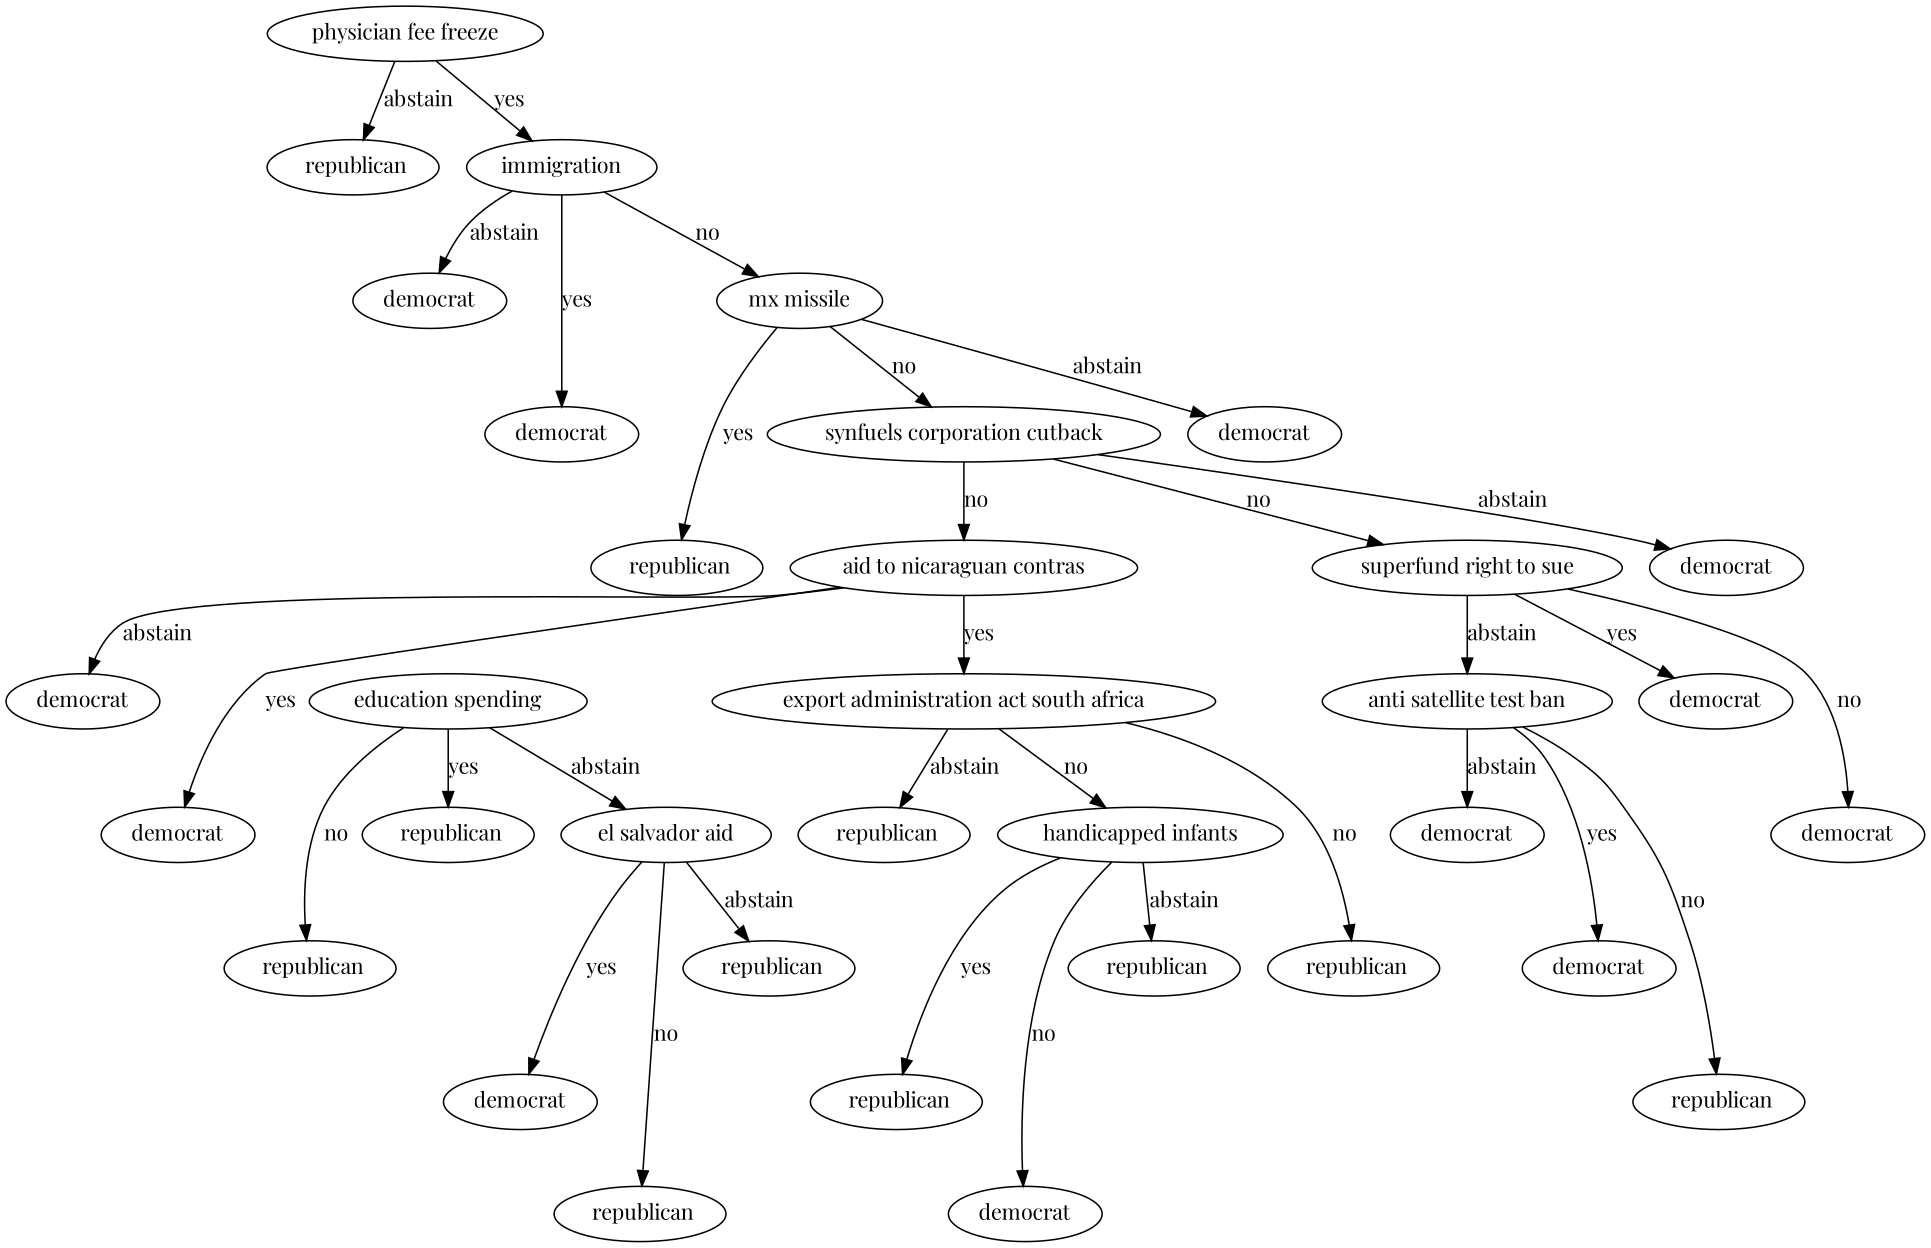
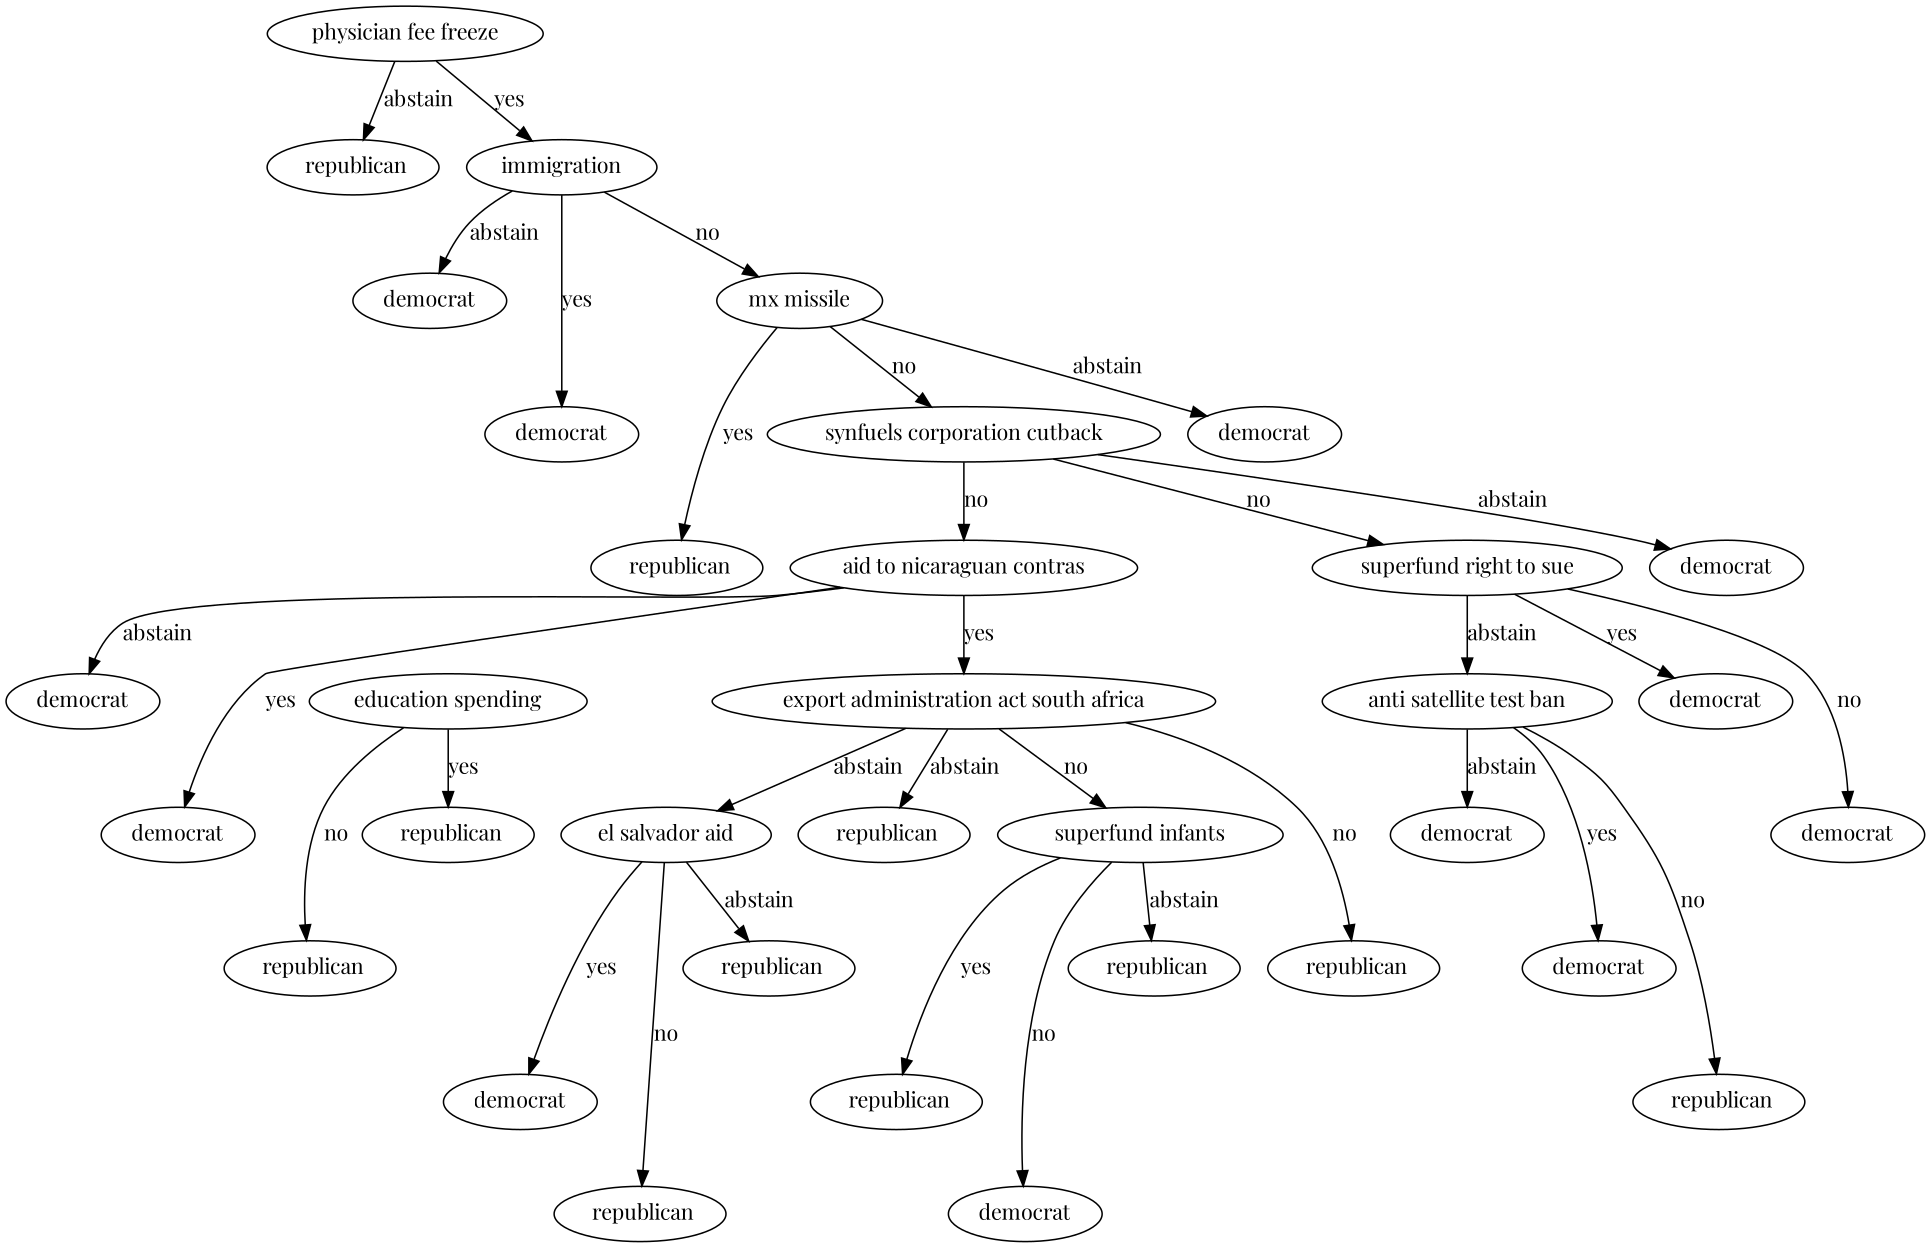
edge "education spending" -> "el salvador aid": now "export administration act south africa" -> "el salvador aid"
node "handicapped infants": label "handicapped infants" -> "superfund infants"
